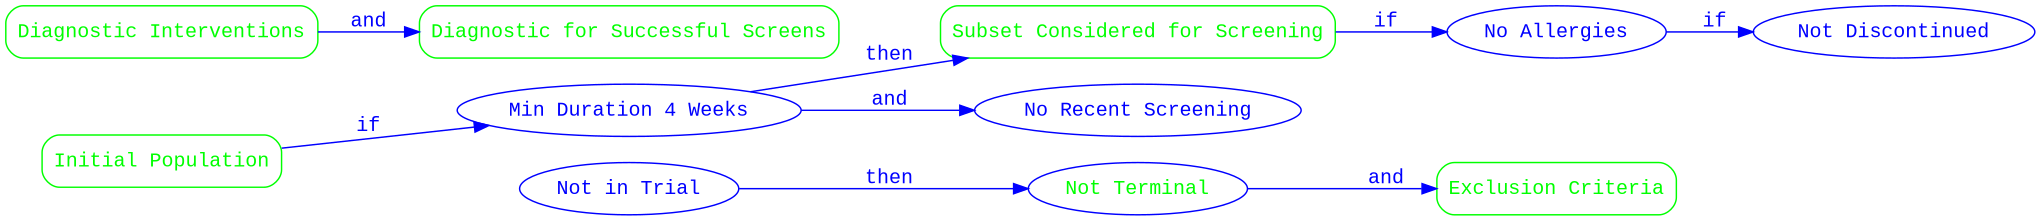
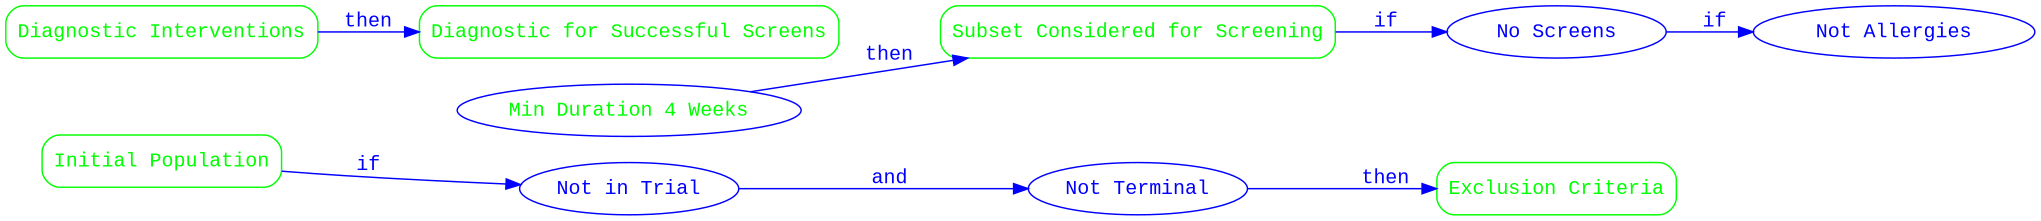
edge "Diagnostic Interventions" -> "Diagnostic for Successful Screens": label "and" -> "then"
node "No Allergies": label "No Allergies" -> "No Screens"
node "Not Discontinued": label "Not Discontinued" -> "Not Allergies"
node "Min Duration 4 Weeks": fontcolor blue -> green
node "No Recent Screening": removed
edge "Initial Population" -> "Min Duration 4 Weeks": now "Initial Population" -> "Not in Trial"
edge "Not in Trial" -> "Not Terminal": label "then" -> "and"
edge "Not Terminal" -> "Exclusion Criteria": label "and" -> "then"
node "Not Terminal": fontcolor green -> blue
